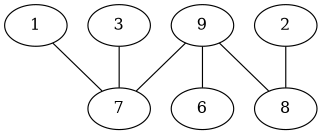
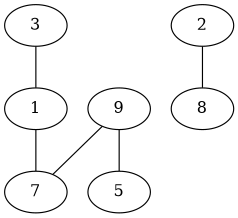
edge "3" -- "7": now "3" -- "1"
edge "9" -- "8": removed
node "6": label "6" -> "5"
